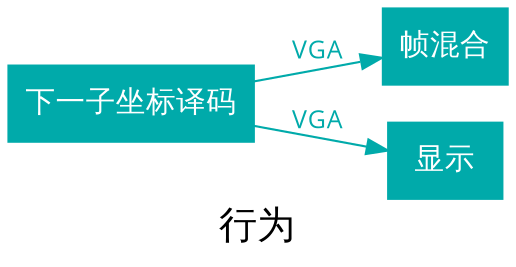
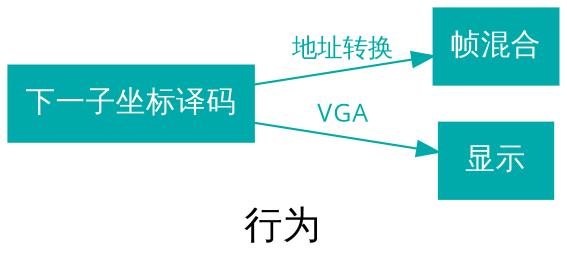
edge "下一子坐标译码" -> "帧混合": label "VGA" -> "地址转换"
